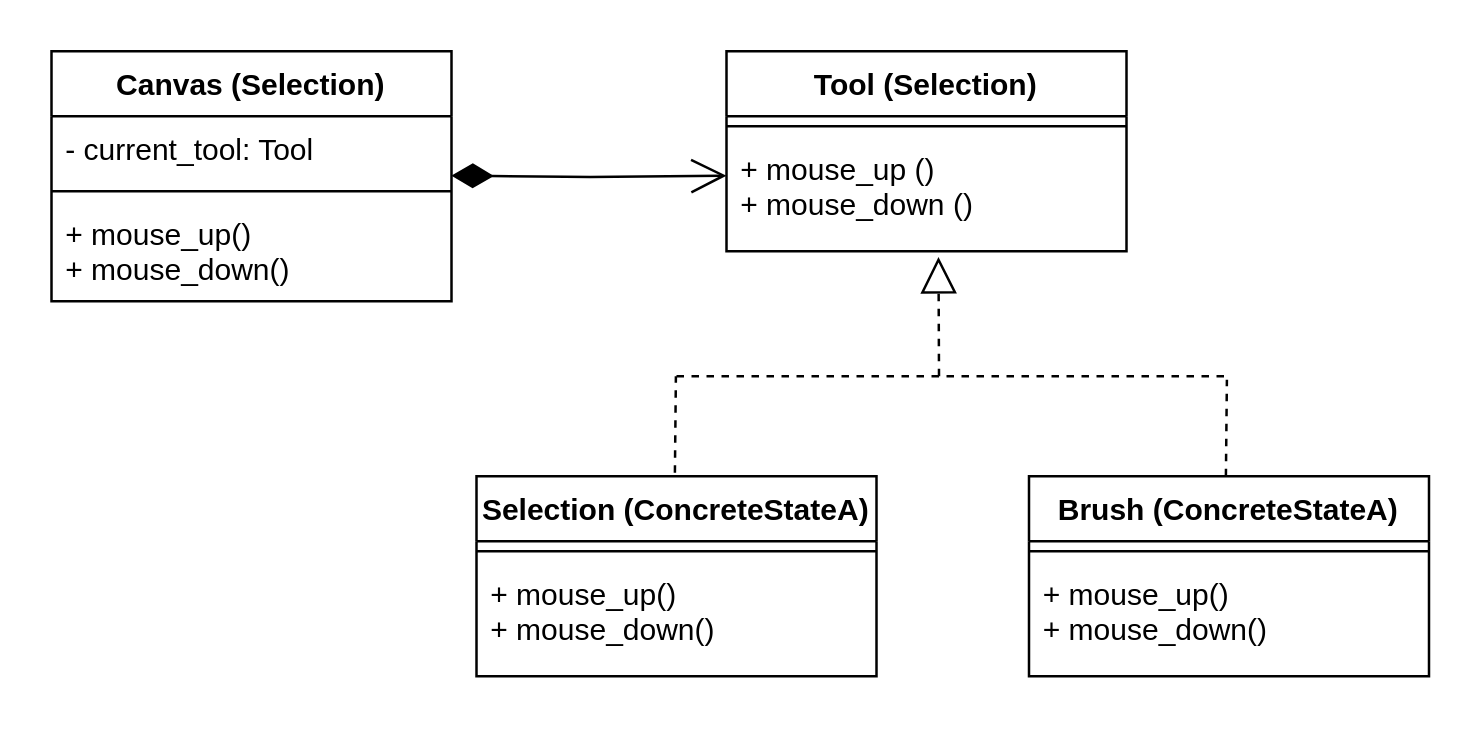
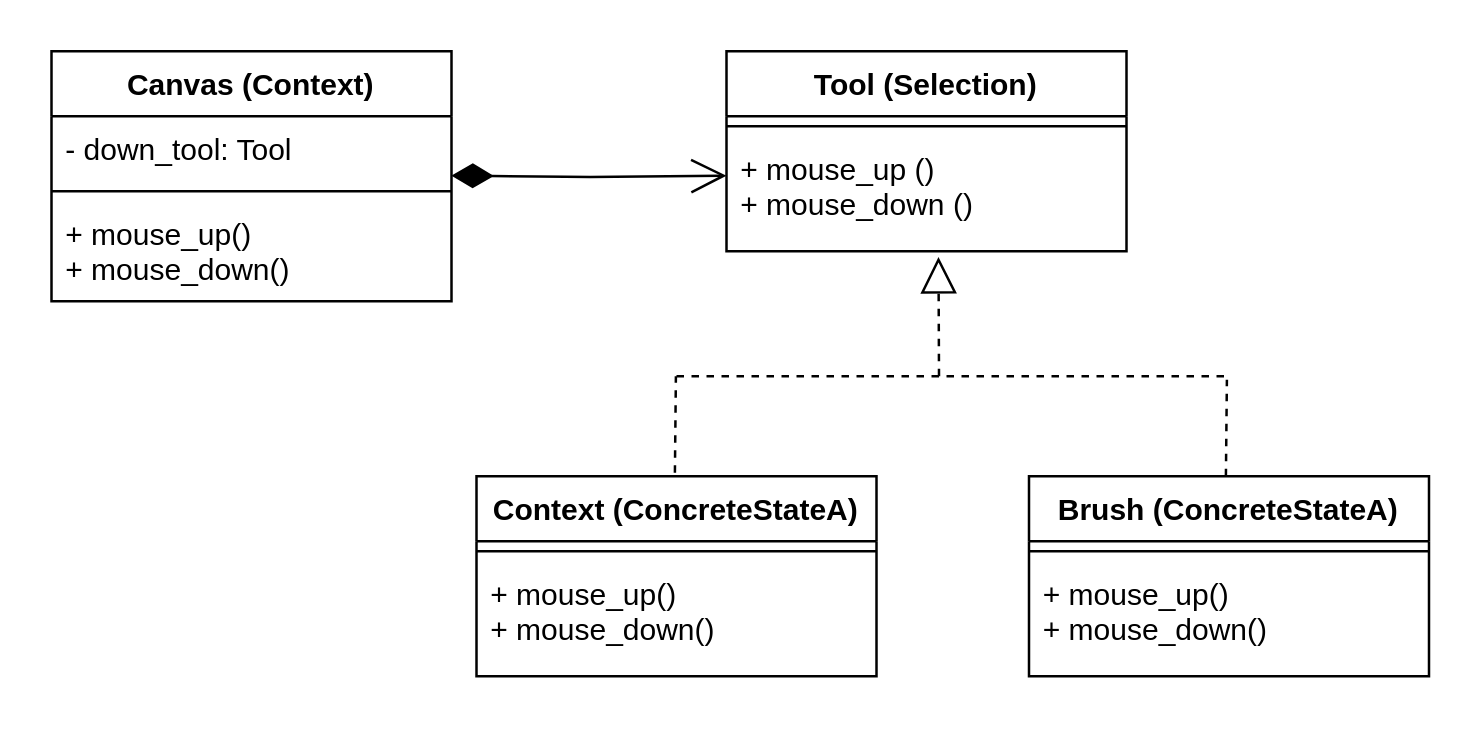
node "Canvas (Selection)": label "Canvas (Selection)" -> "Canvas (Context)"
node "- current_tool: Tool": label "- current_tool: Tool" -> "- down_tool: Tool"
node "Selection (ConcreteStateA)": label "Selection (ConcreteStateA)" -> "Context (ConcreteStateA)"
